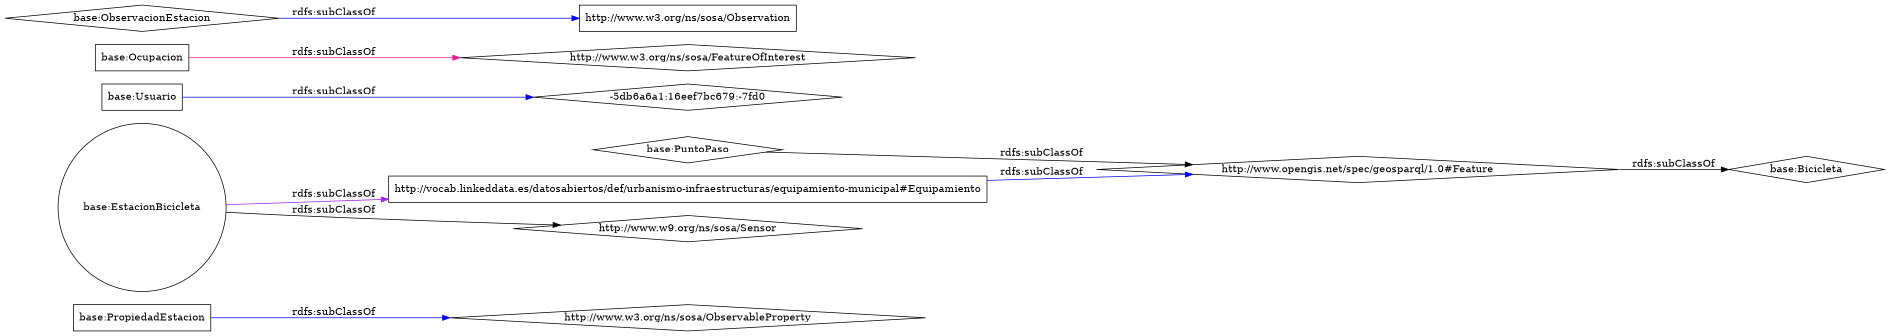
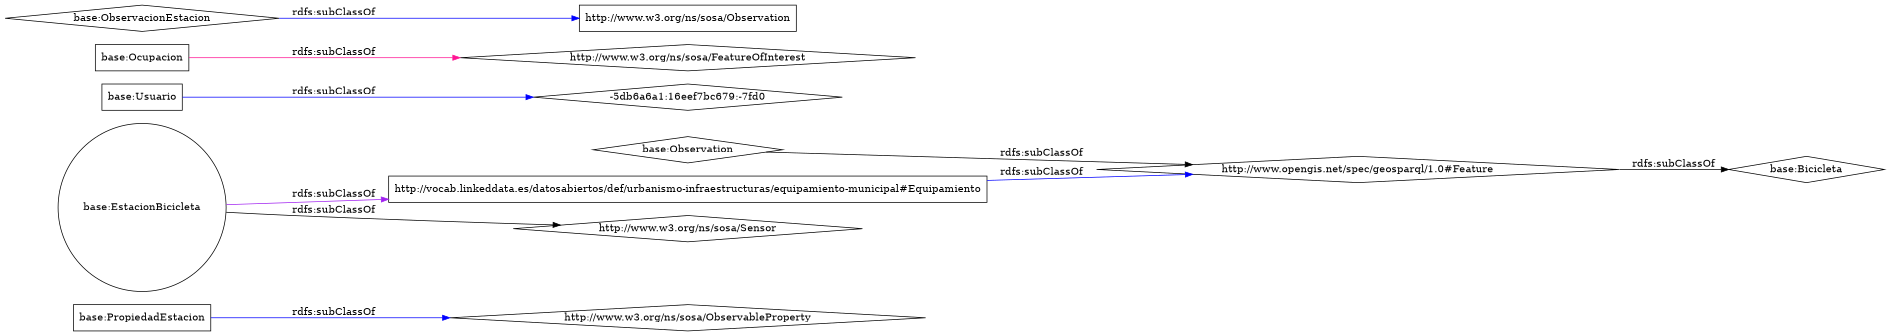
node "base:PuntoPaso": label "base:PuntoPaso" -> "base:Observation"
node "http://www.w9.org/ns/sosa/Sensor": label "http://www.w9.org/ns/sosa/Sensor" -> "http://www.w3.org/ns/sosa/Sensor"
